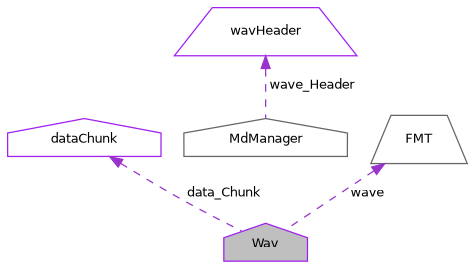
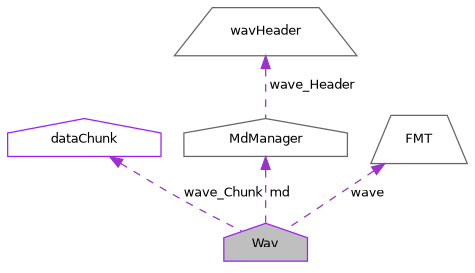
node "wavHeader": color purple -> gray40
edge "Wav" -> "dataChunk": label " data_Chunk" -> " wave_Chunk"
edge "Wav" -> "MdManager": added, label "md"
